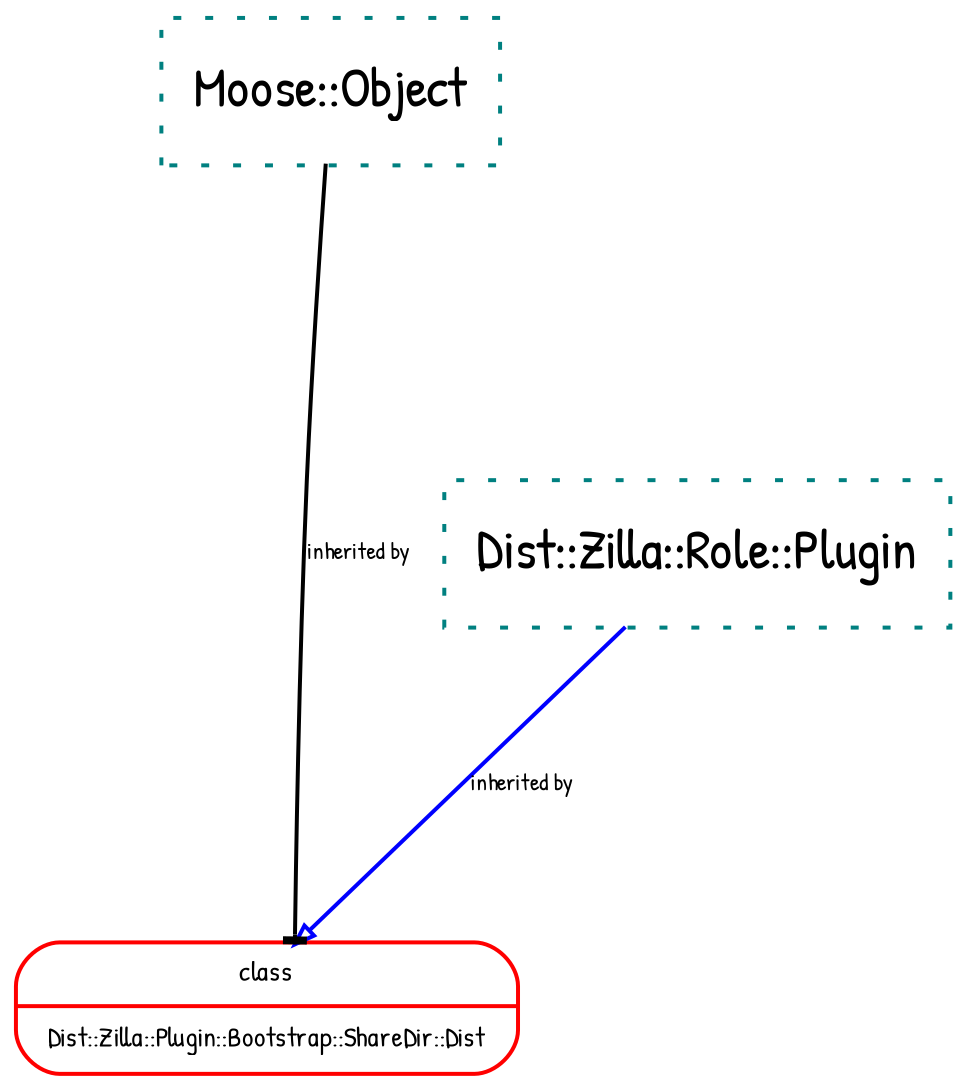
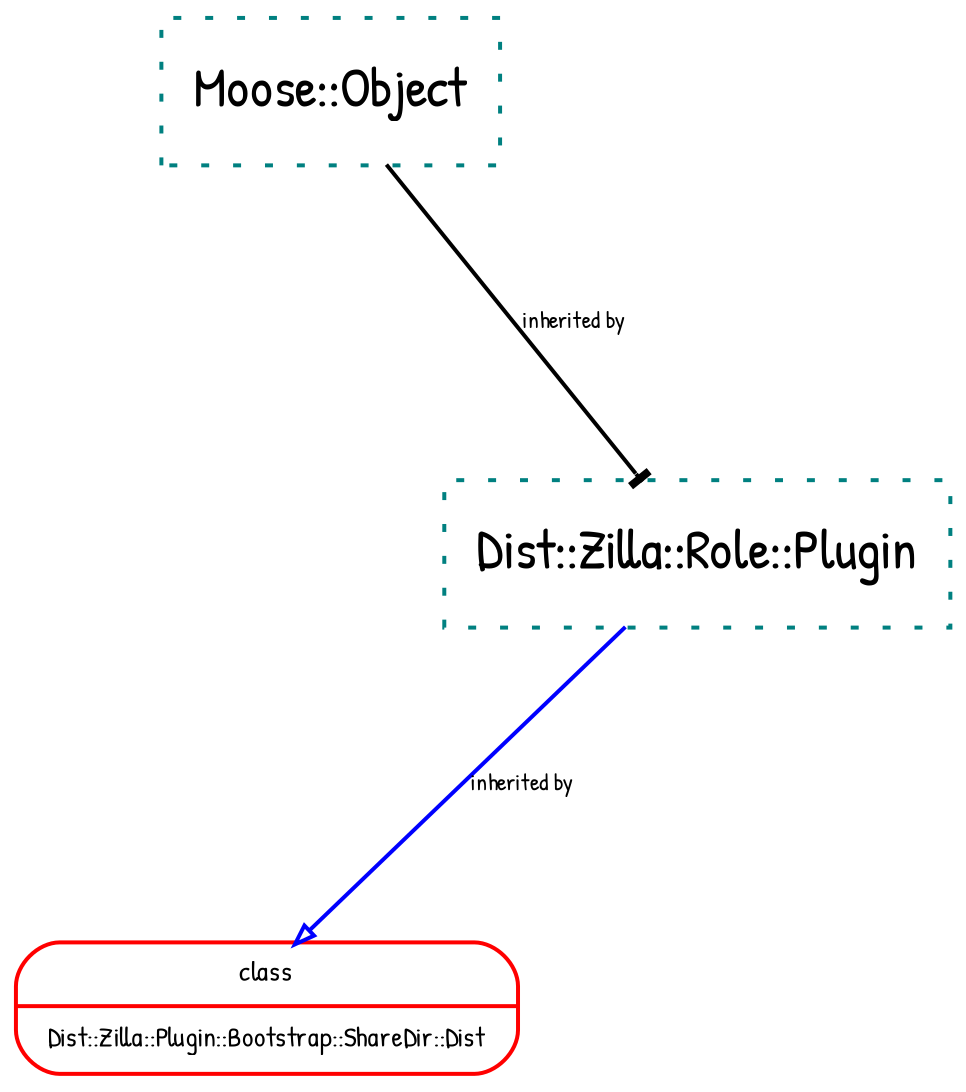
edge "Moose::Object" -> "class": now "Moose::Object" -> "Dist::Zilla::Role::Plugin"
